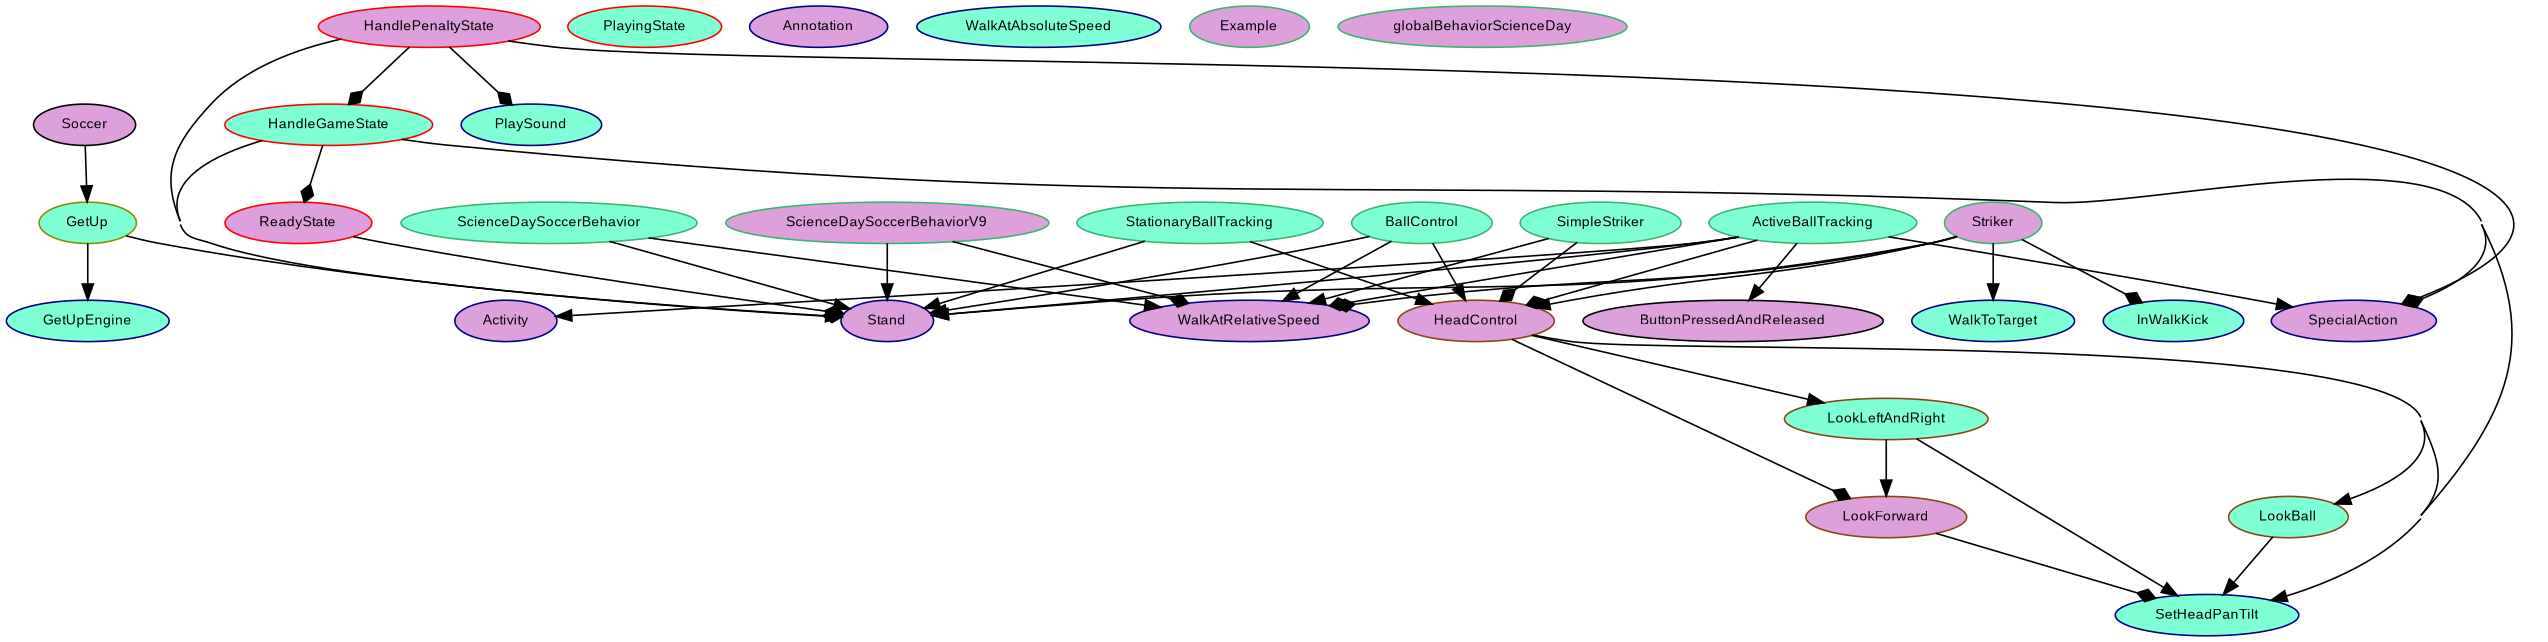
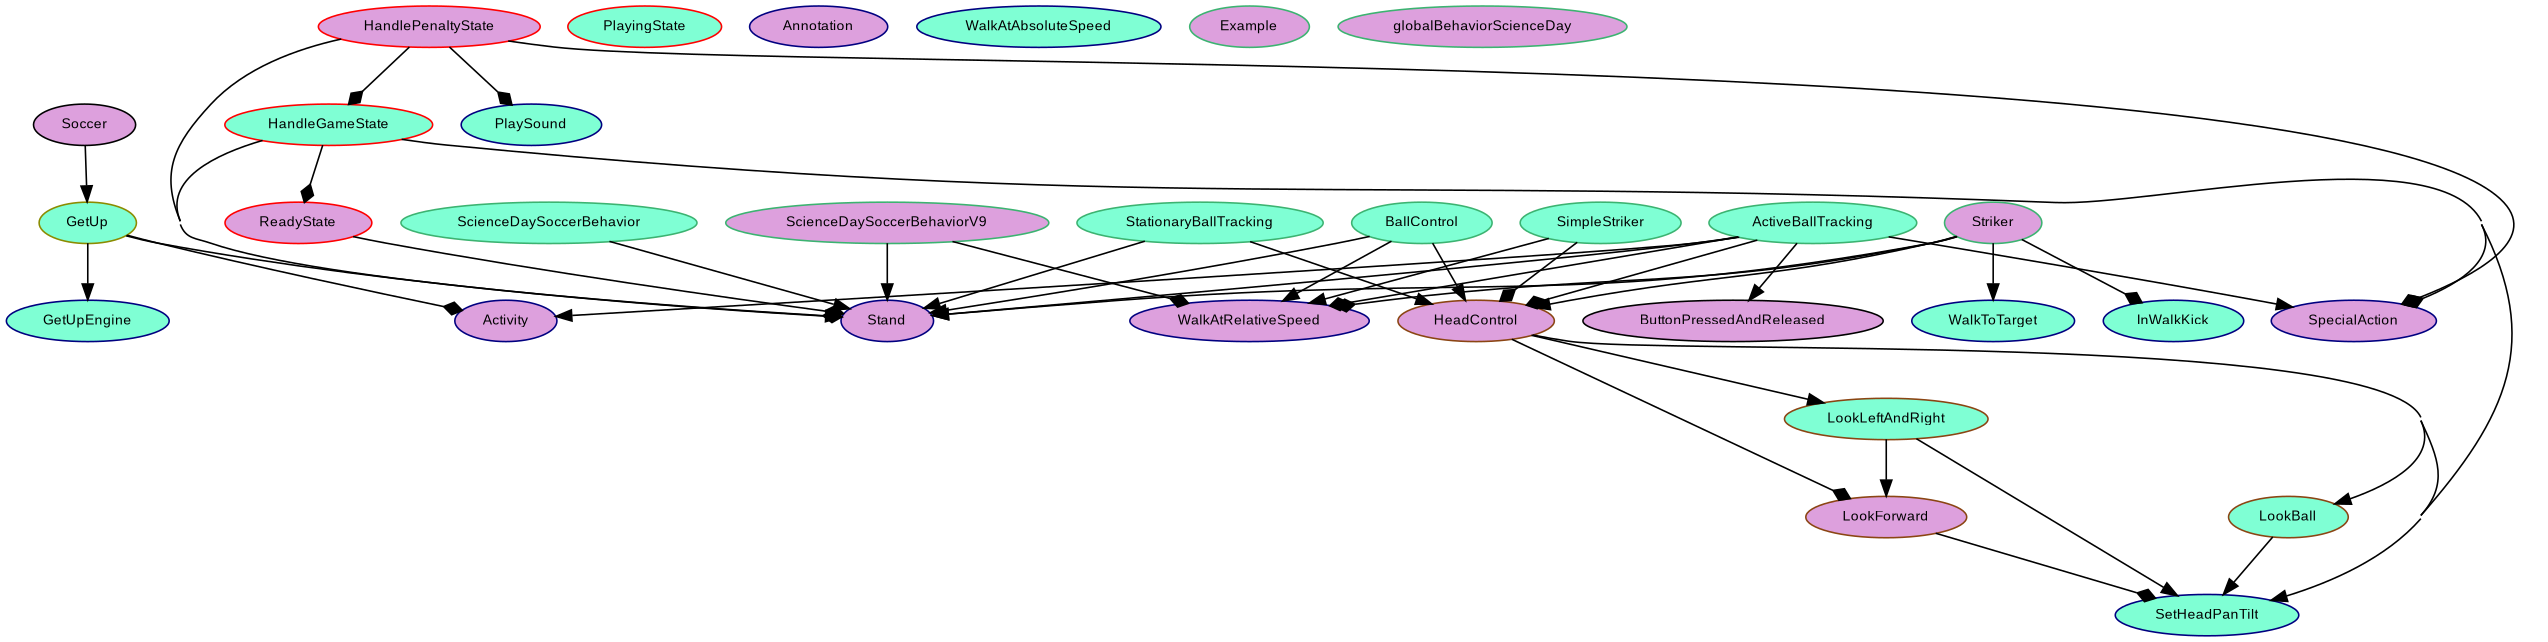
edge "ScienceDaySoccerBehavior" -> "WalkAtRelativeSpeed": removed
edge "GetUp" -> "Activity": added
